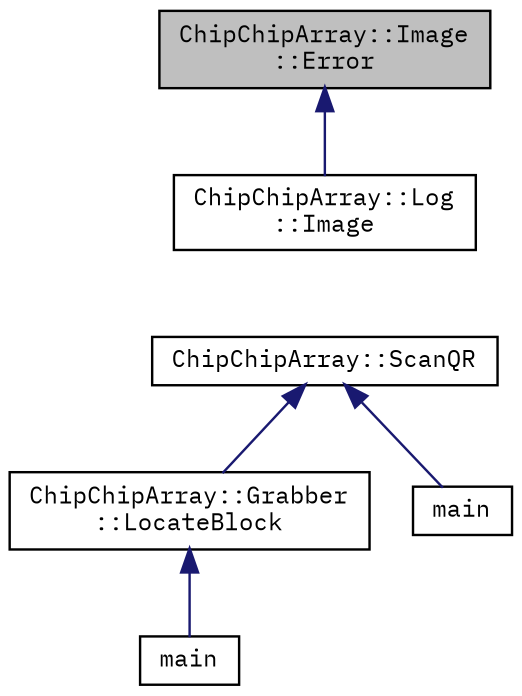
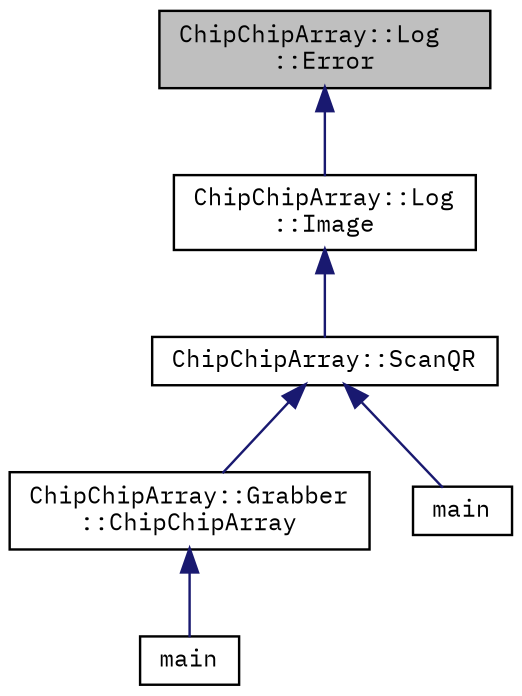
node "ChipChipArray::Image ::Error": label "ChipChipArray::Image ::Error" -> "ChipChipArray::Log ::Error"
edge "ChipChipArray::ScanQR" -> "ChipChipArray::Log ::Image": added
node "ChipChipArray::Grabber ::LocateBlock": label "ChipChipArray::Grabber ::LocateBlock" -> "ChipChipArray::Grabber ::ChipChipArray"
